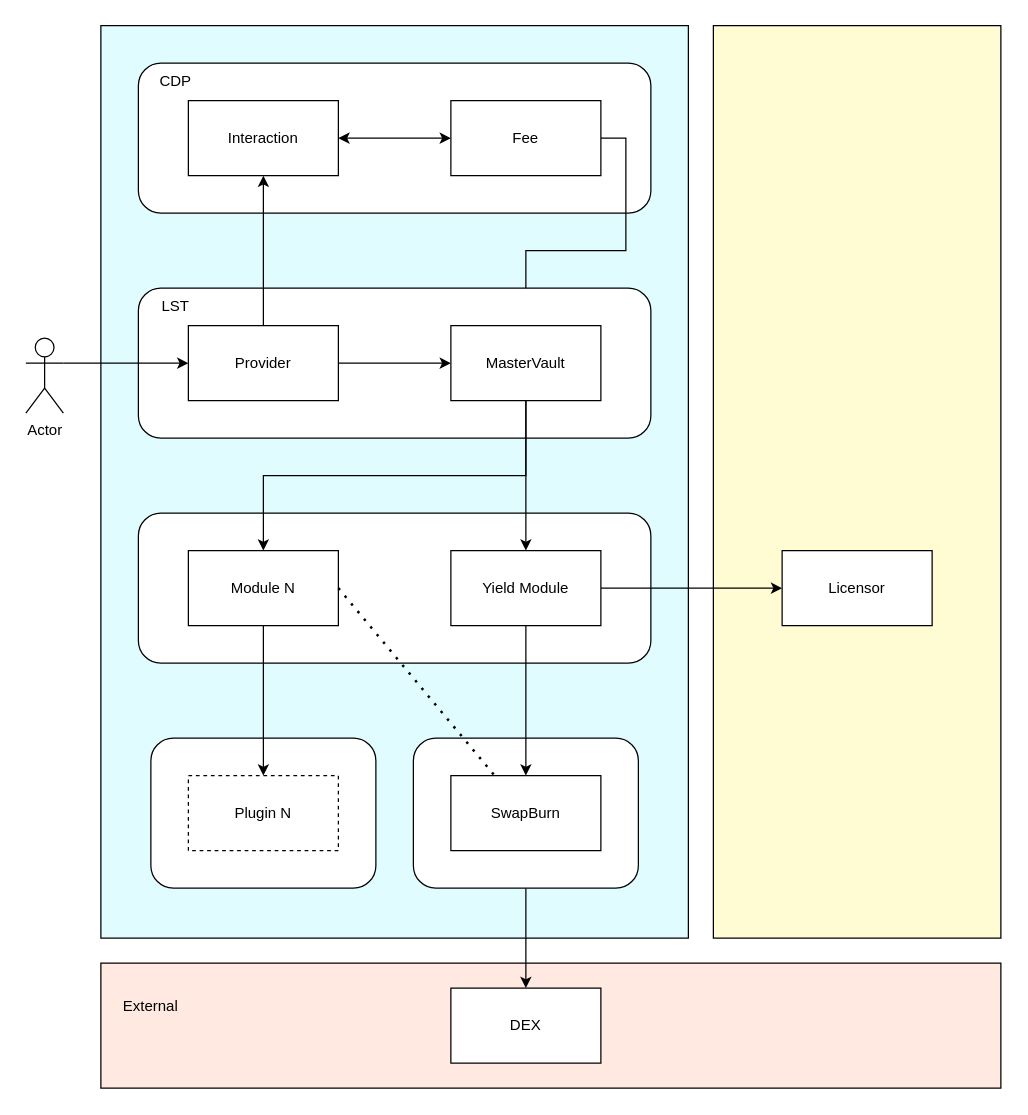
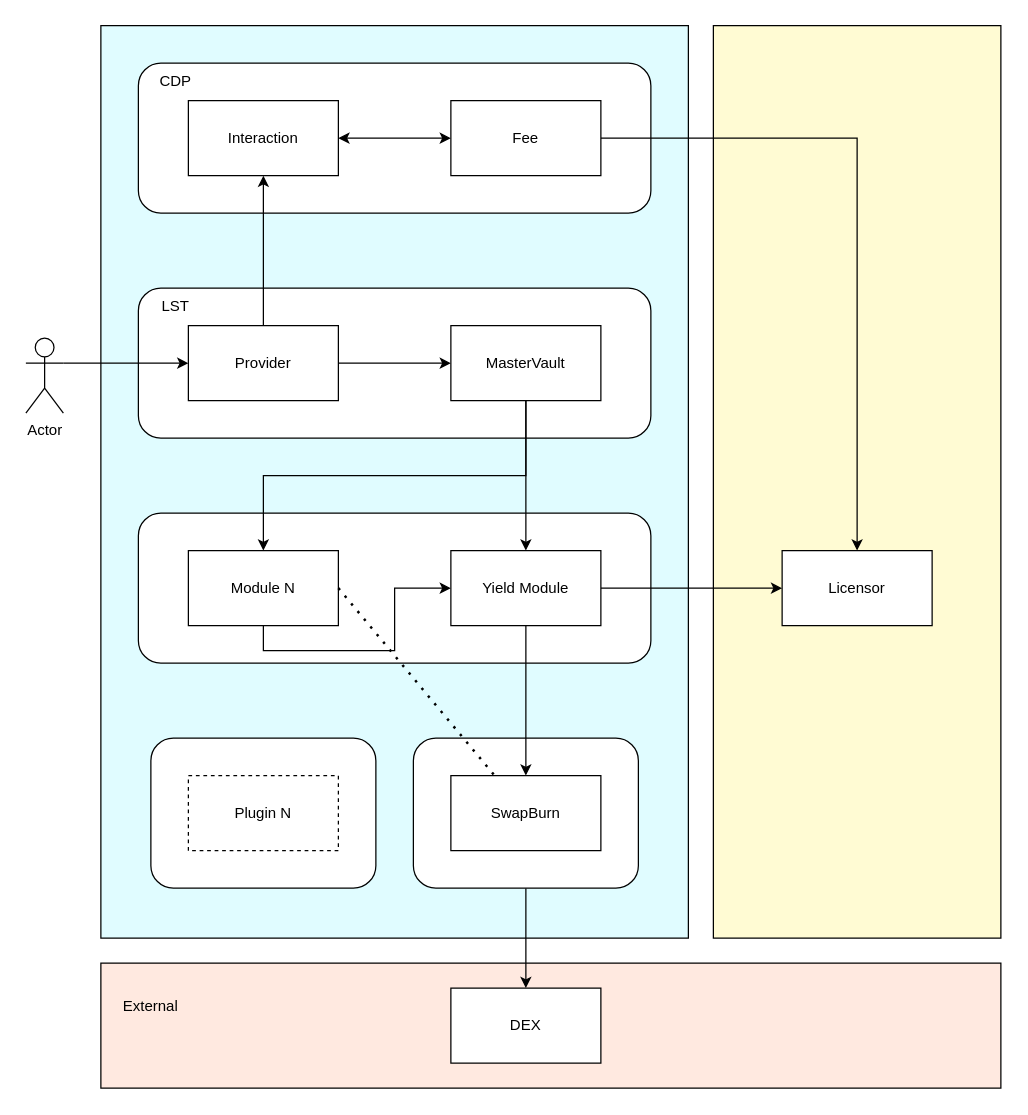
edge "Fee" -> "MasterVault": now "Fee" -> "Licensor"
edge "Module N" -> "Plugin N": now "Module N" -> "Yield Module"
